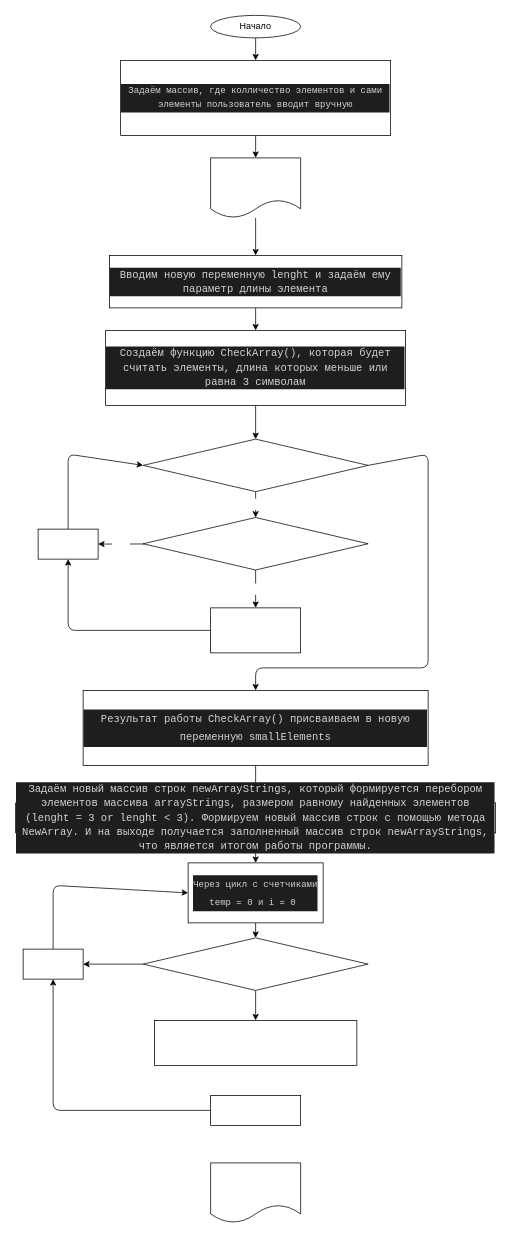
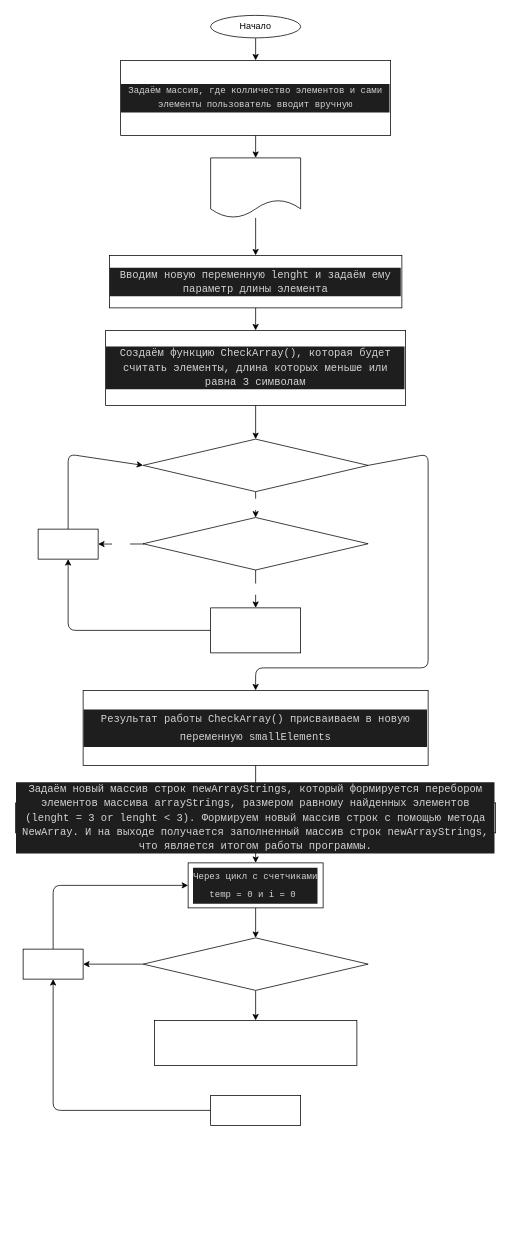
node "Через цикл с счетчиками temp = 0 и i = 0": size 135x60 -> 135x45
node "NewArray": removed
